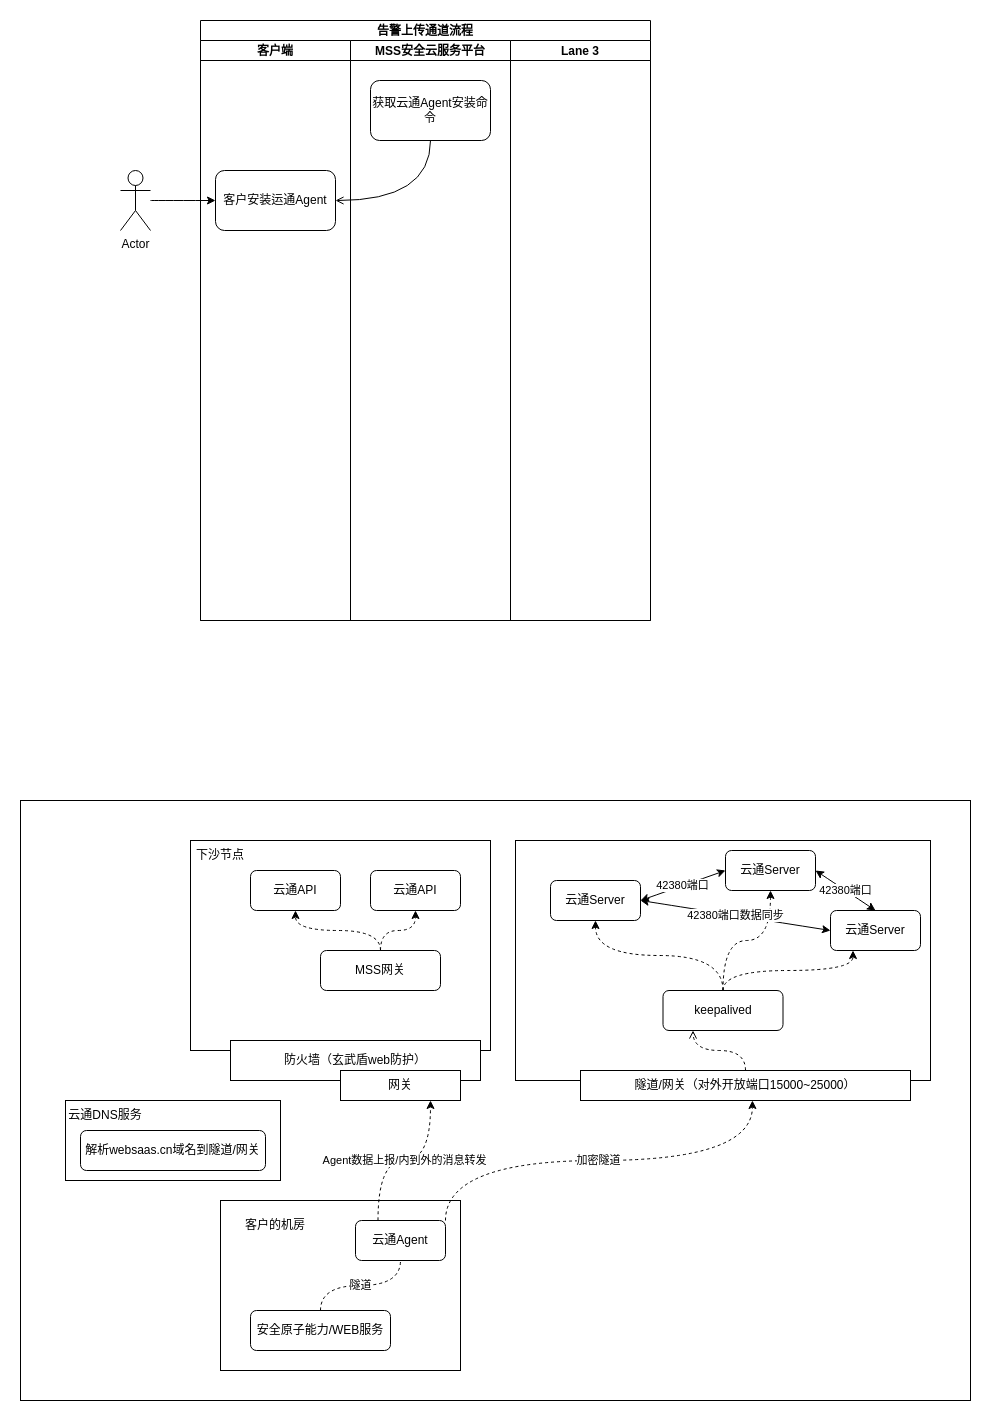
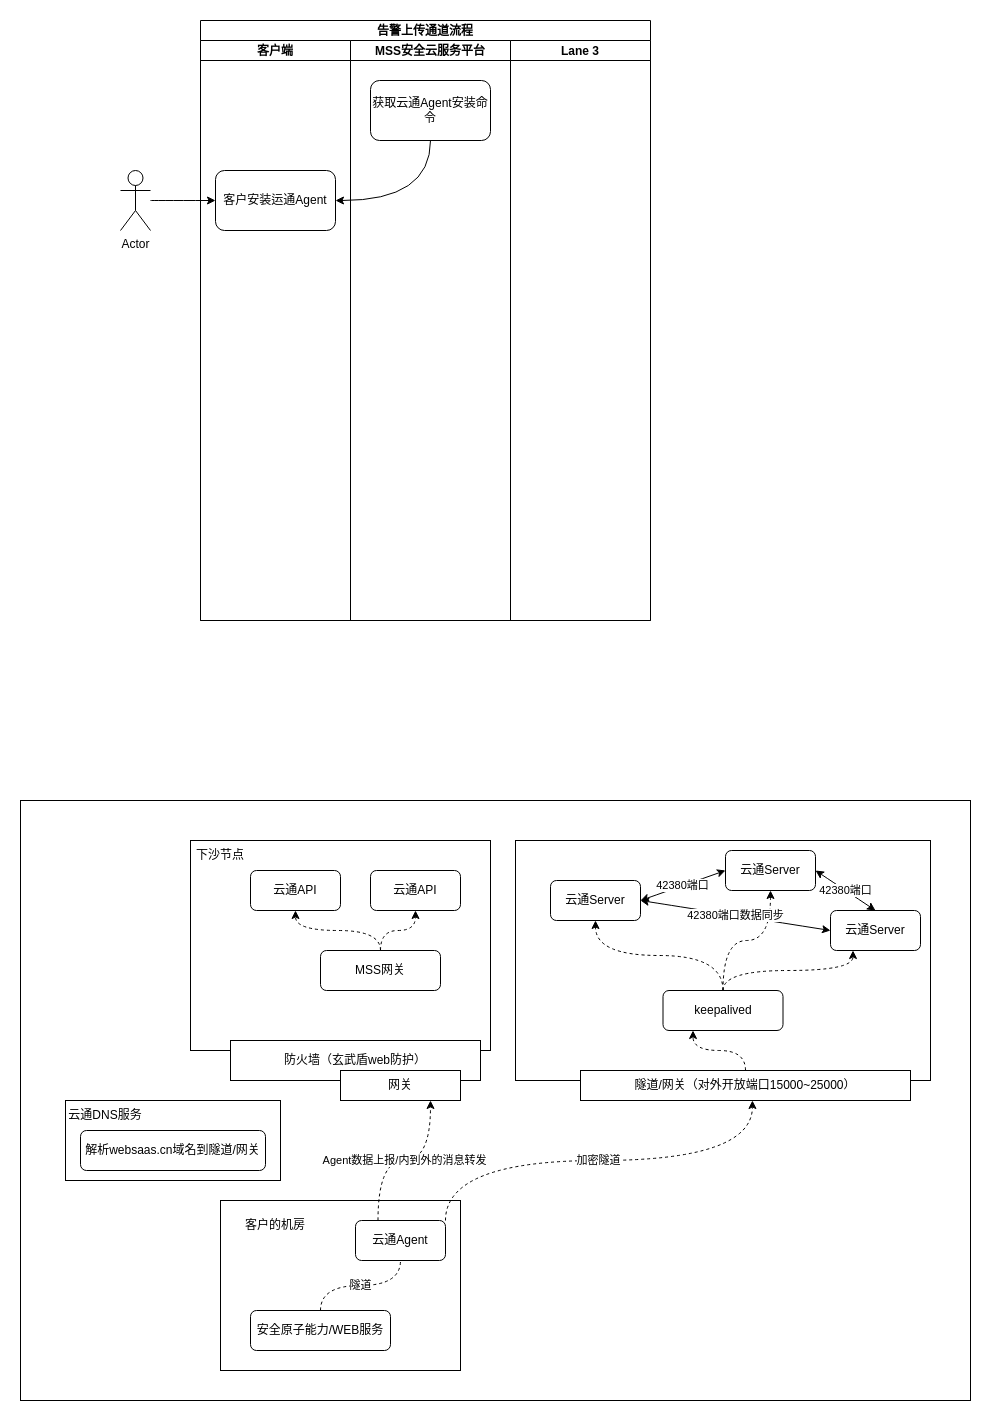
edge "获取云通Agent安装命令" -> "客户安装运通Agent": arrowhead open -> classic
edge "隧道/网关（对外开放端口15000~25000）" -> "keepalived": arrowhead open -> classic
